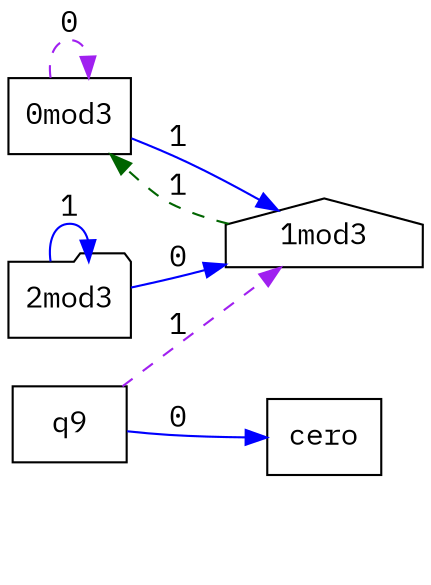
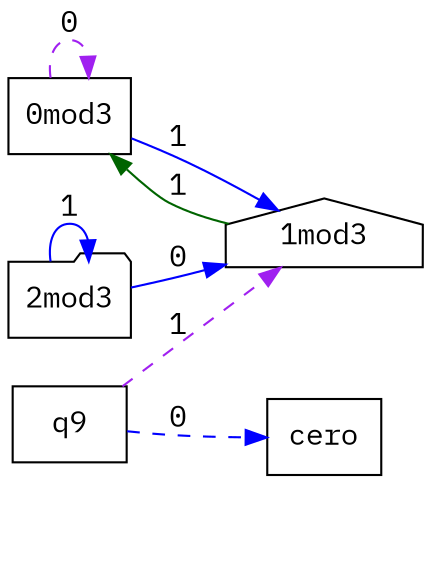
edge "1mod3" -> "0mod3": style dashed -> solid
edge "q9" -> "cero": style solid -> dashed
